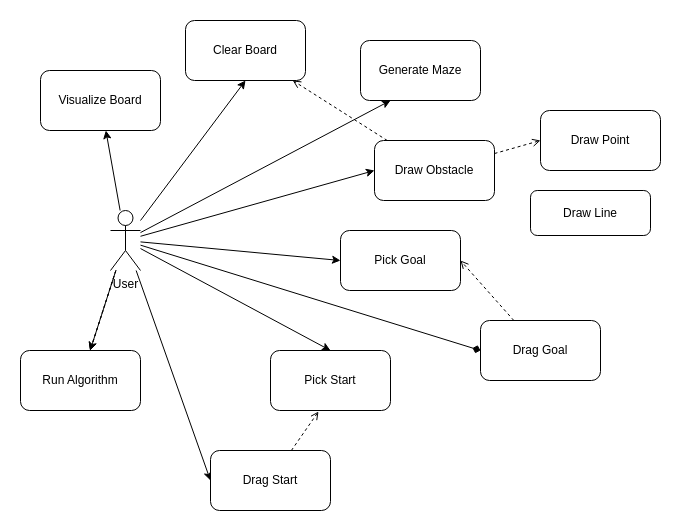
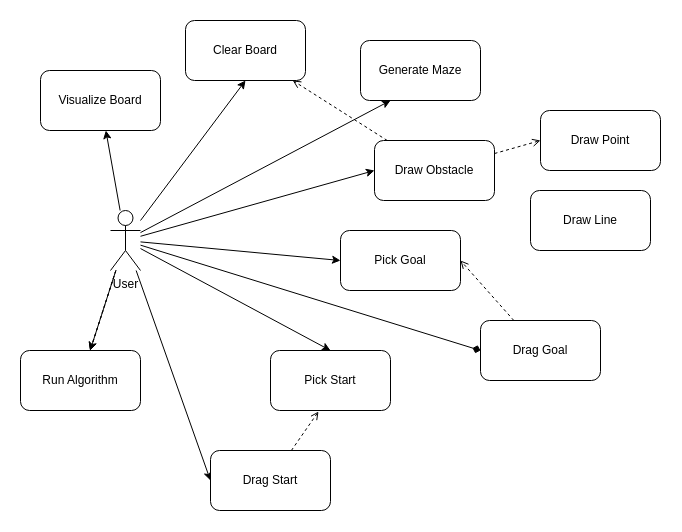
node "Draw Line": size 120x45 -> 120x60
